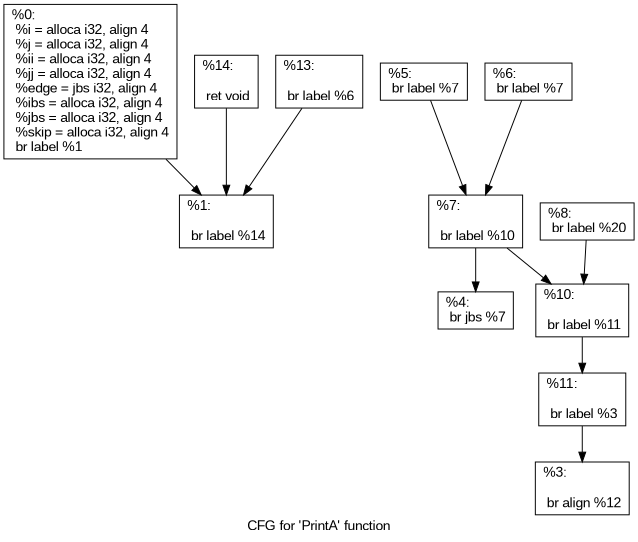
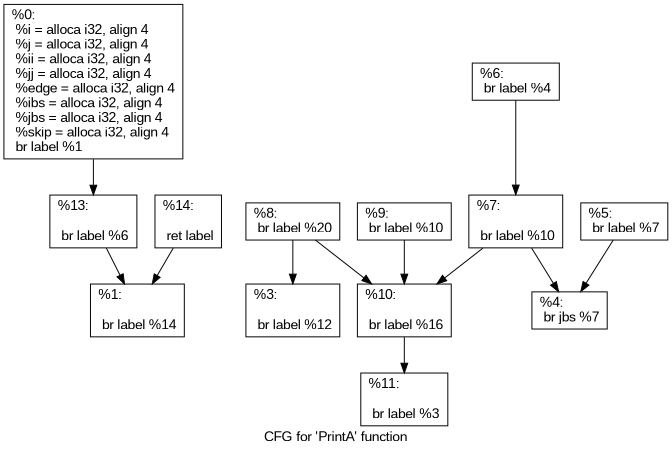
node "%0:": text "%edge = jbs i32, align 4" -> "%edge = alloca i32, align 4"
node "%6:": text "br label %7" -> "br label %4"
node "%14:": text "ret void" -> "ret label"
edge "%5:" -> "%7:": now "%5:" -> "%4:"
edge "%0:" -> "%1:": now "%0:" -> "%13:"
node "%9:": added
node "%10:": text "br label %11" -> "br label %16"
edge "%11:" -> "%3:": now "%8:" -> "%3:"
node "%3:": text "br align %12" -> "br label %12"
